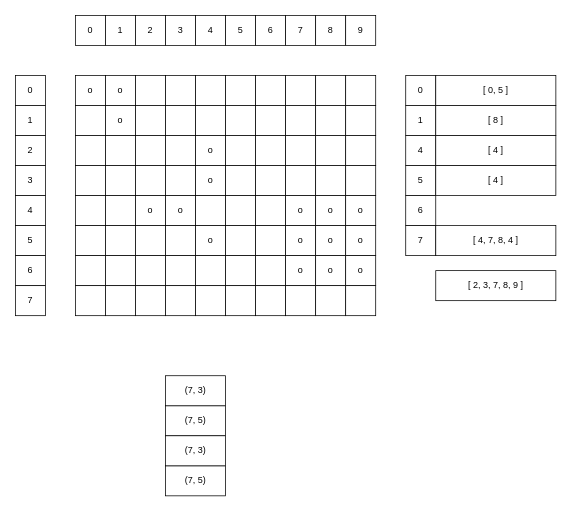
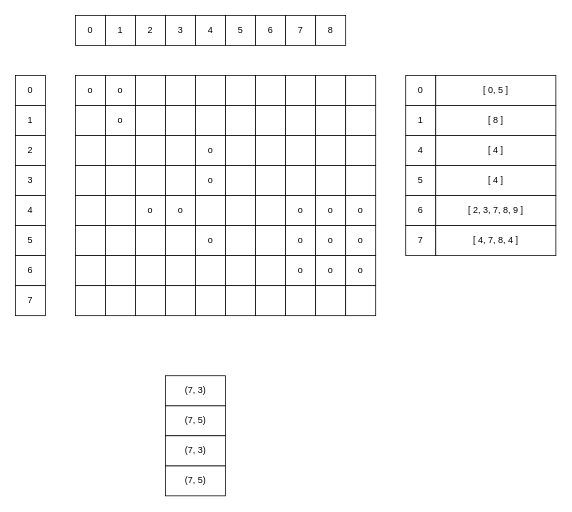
node "9": removed
node "[ 2, 3, 7, 8, 9 ]": moved (495, 285) -> (495, 210)
